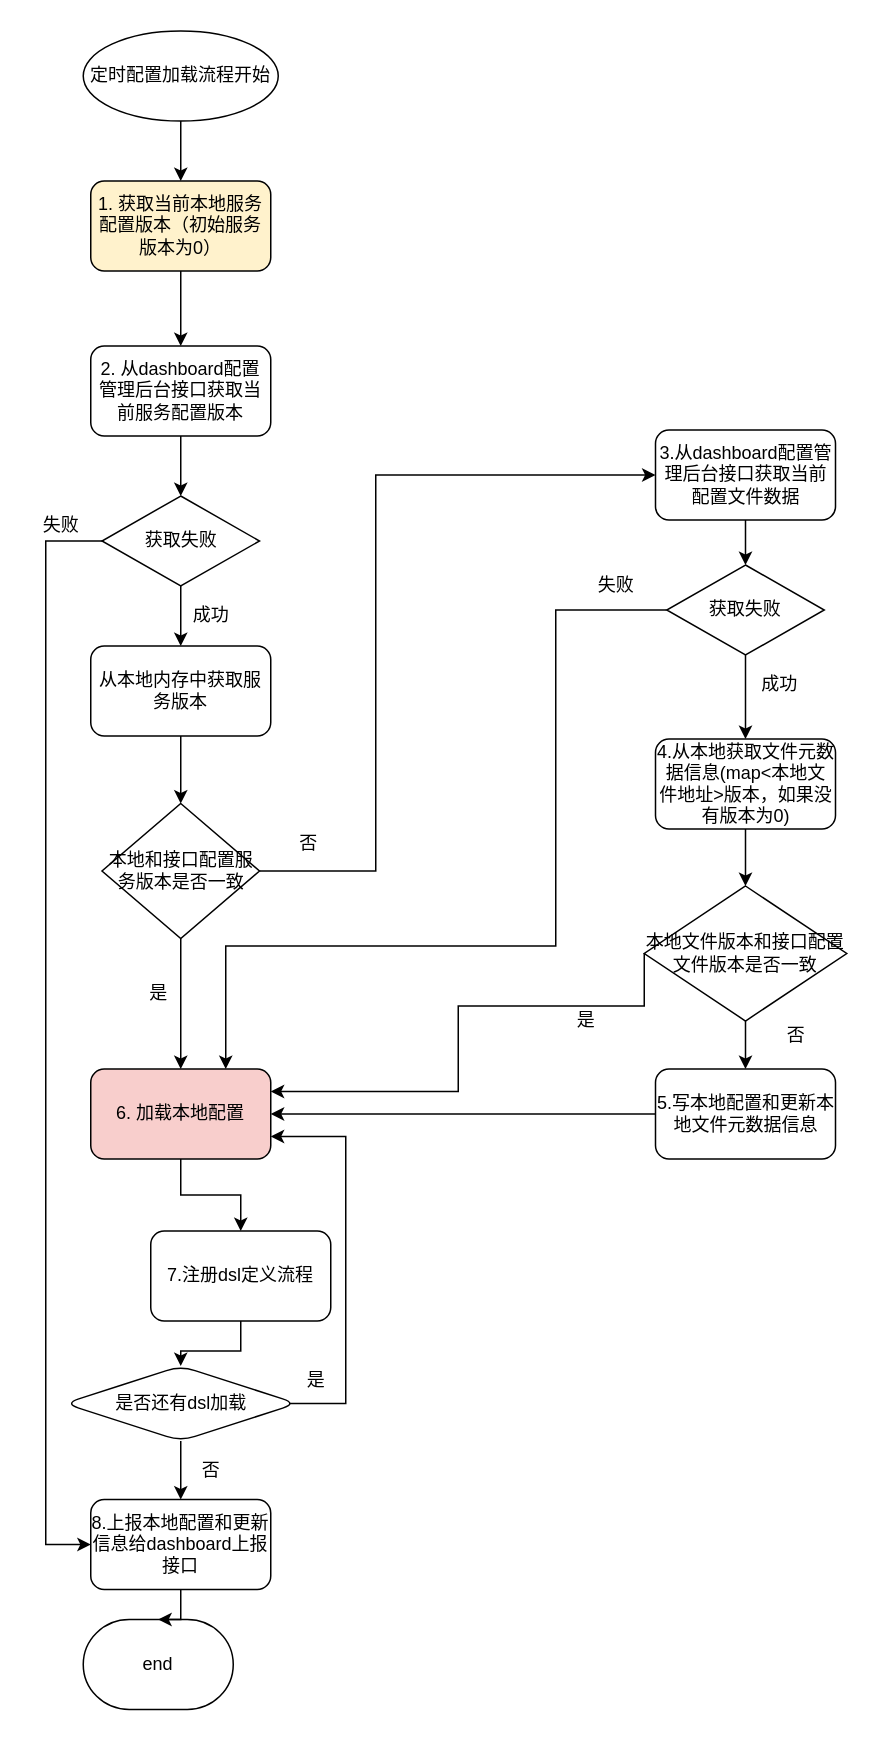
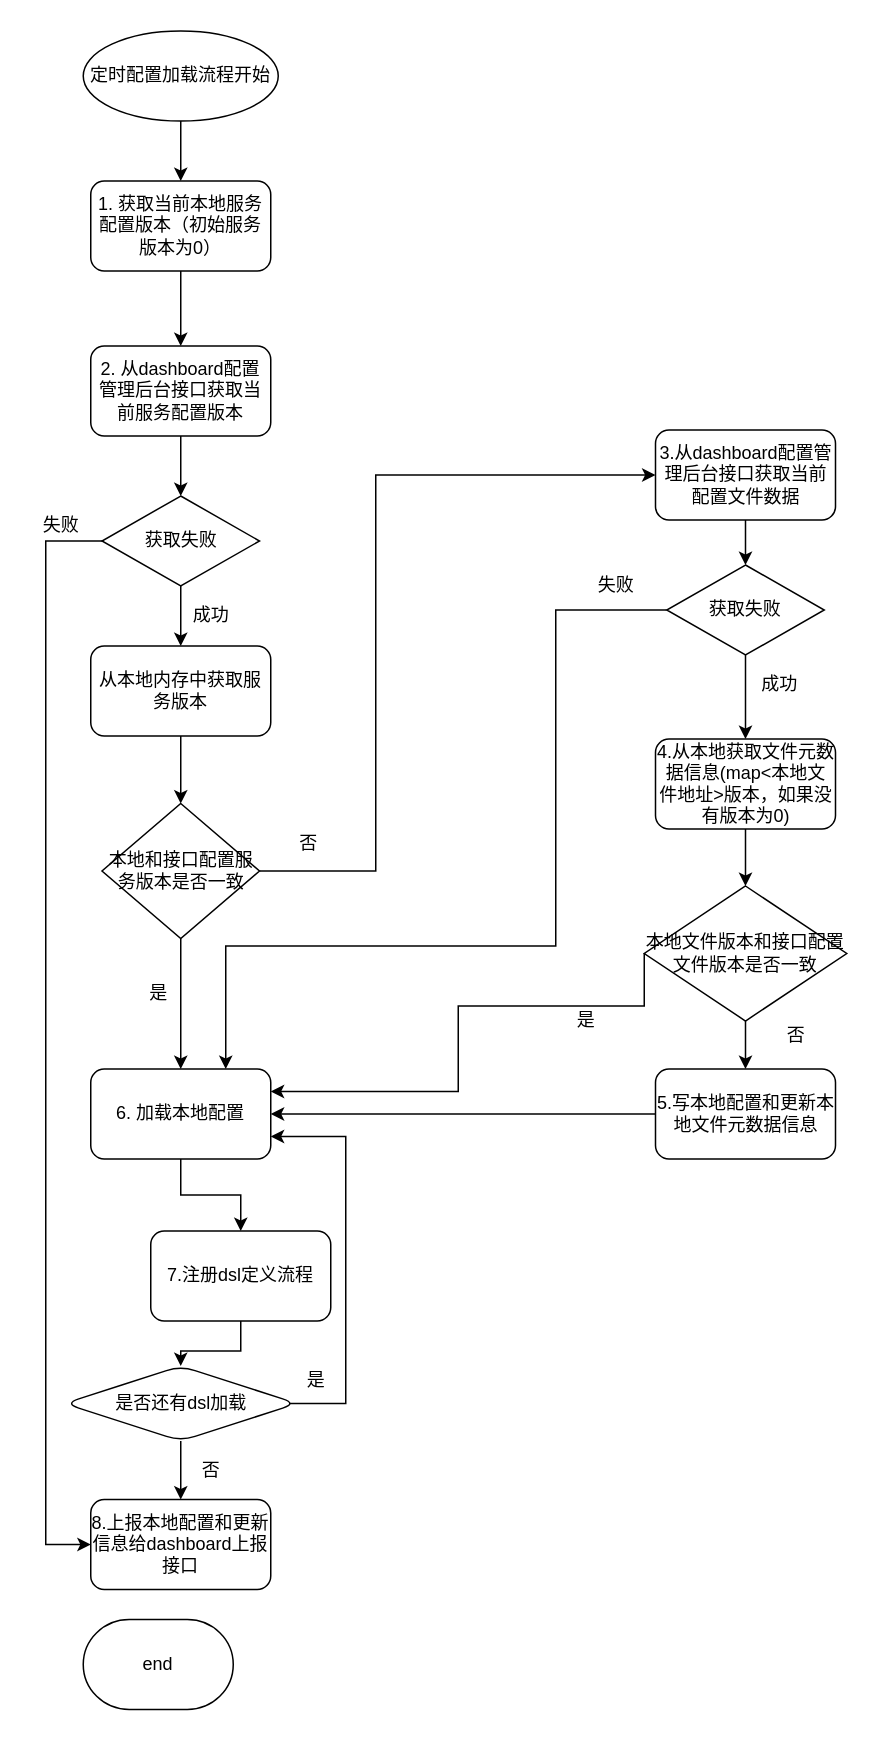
node "1. 获取当前本地服务配置版本（初始服务版本为0）": fillcolor #fff2cc -> #ffffff
node "6. 加载本地配置": fillcolor #f8cecc -> #ffffff
edge "8.上报本地配置和更新信息给dashboard上报接口" -> "end": removed
